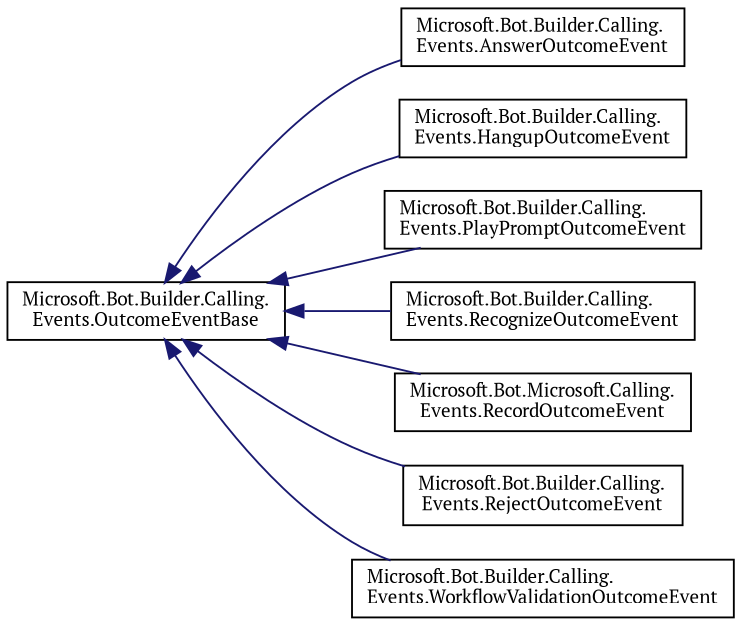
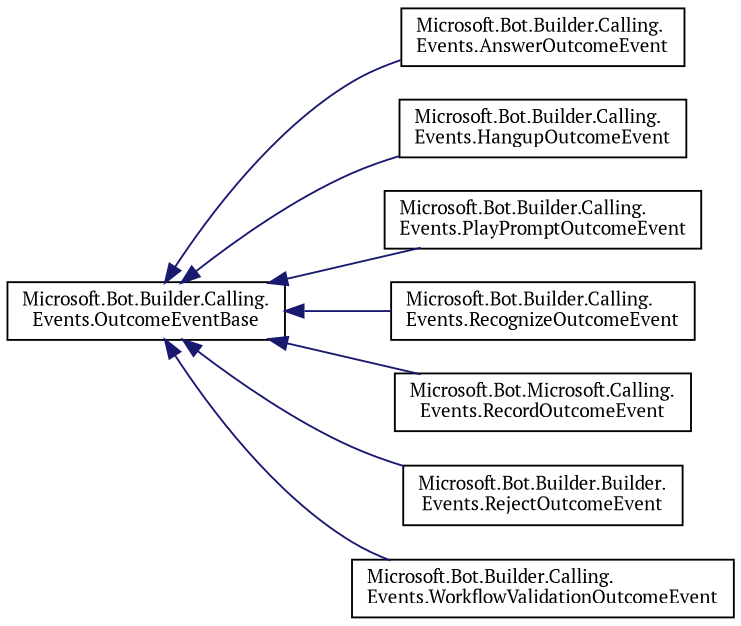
node "Microsoft.Bot.Builder.Calling. Events.RejectOutcomeEvent": label "Microsoft.Bot.Builder.Calling. Events.RejectOutcomeEvent" -> "Microsoft.Bot.Builder.Builder. Events.RejectOutcomeEvent"
